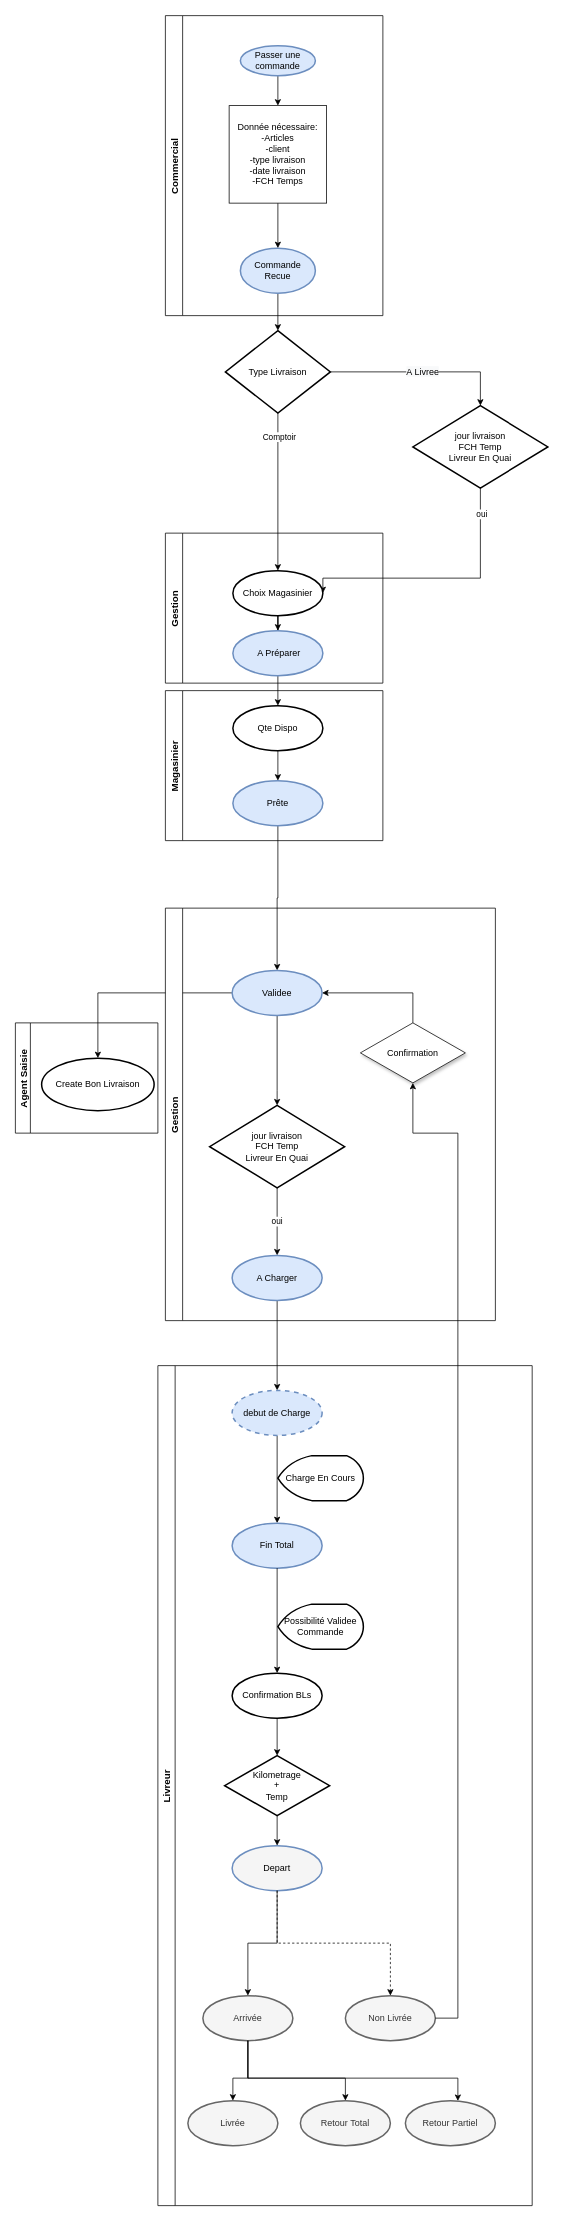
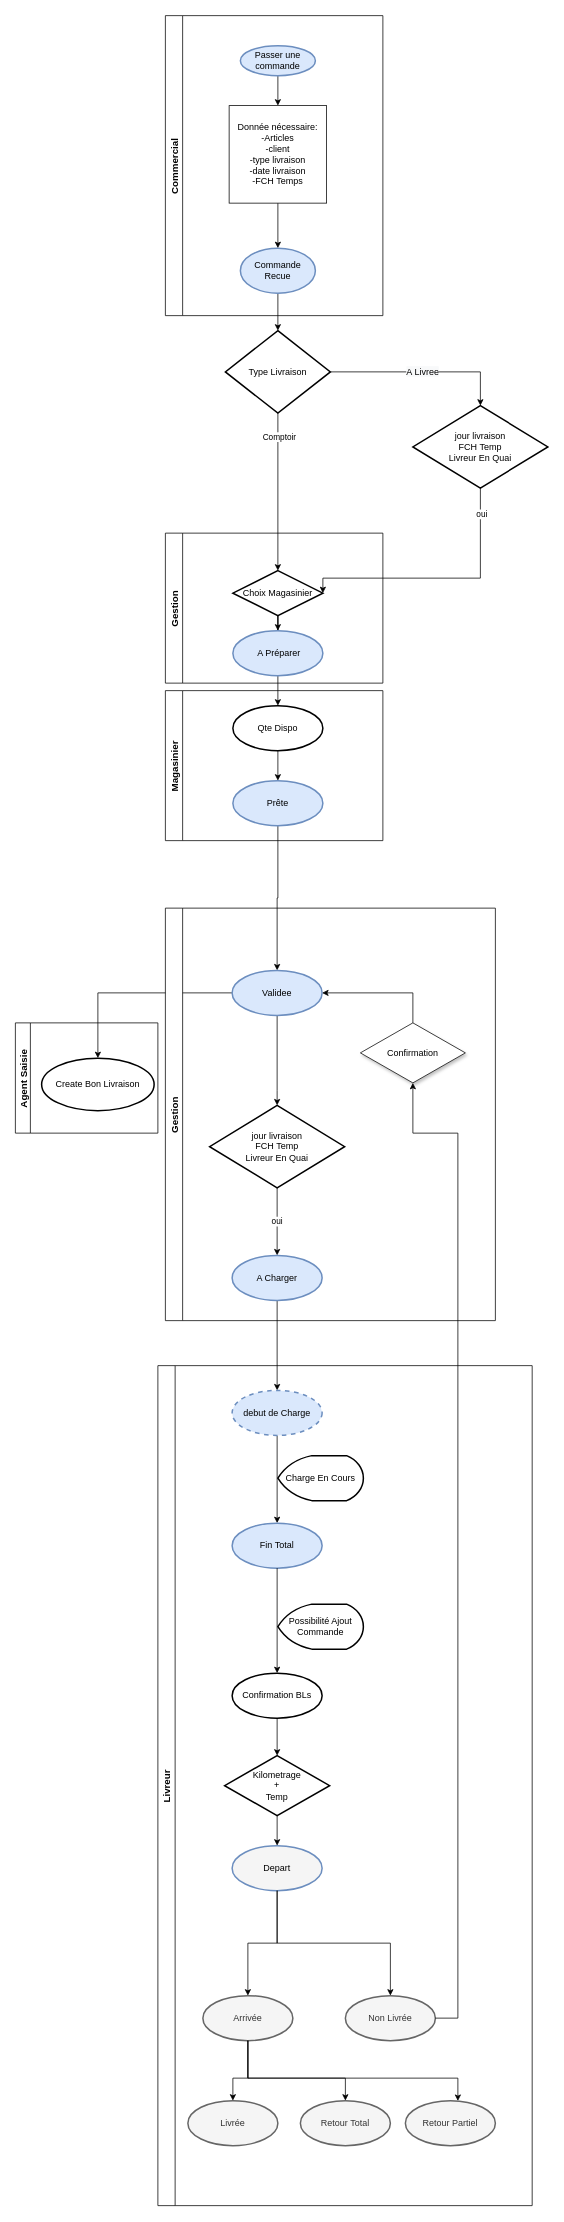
node "Choix Magasinier": shape ellipse -> diamond
node "Possibilité Validee Commande": label "Possibilité Validee Commande" -> "Possibilité Ajout Commande"
edge "Depart" -> "Non Livrée": style dashed -> solid
